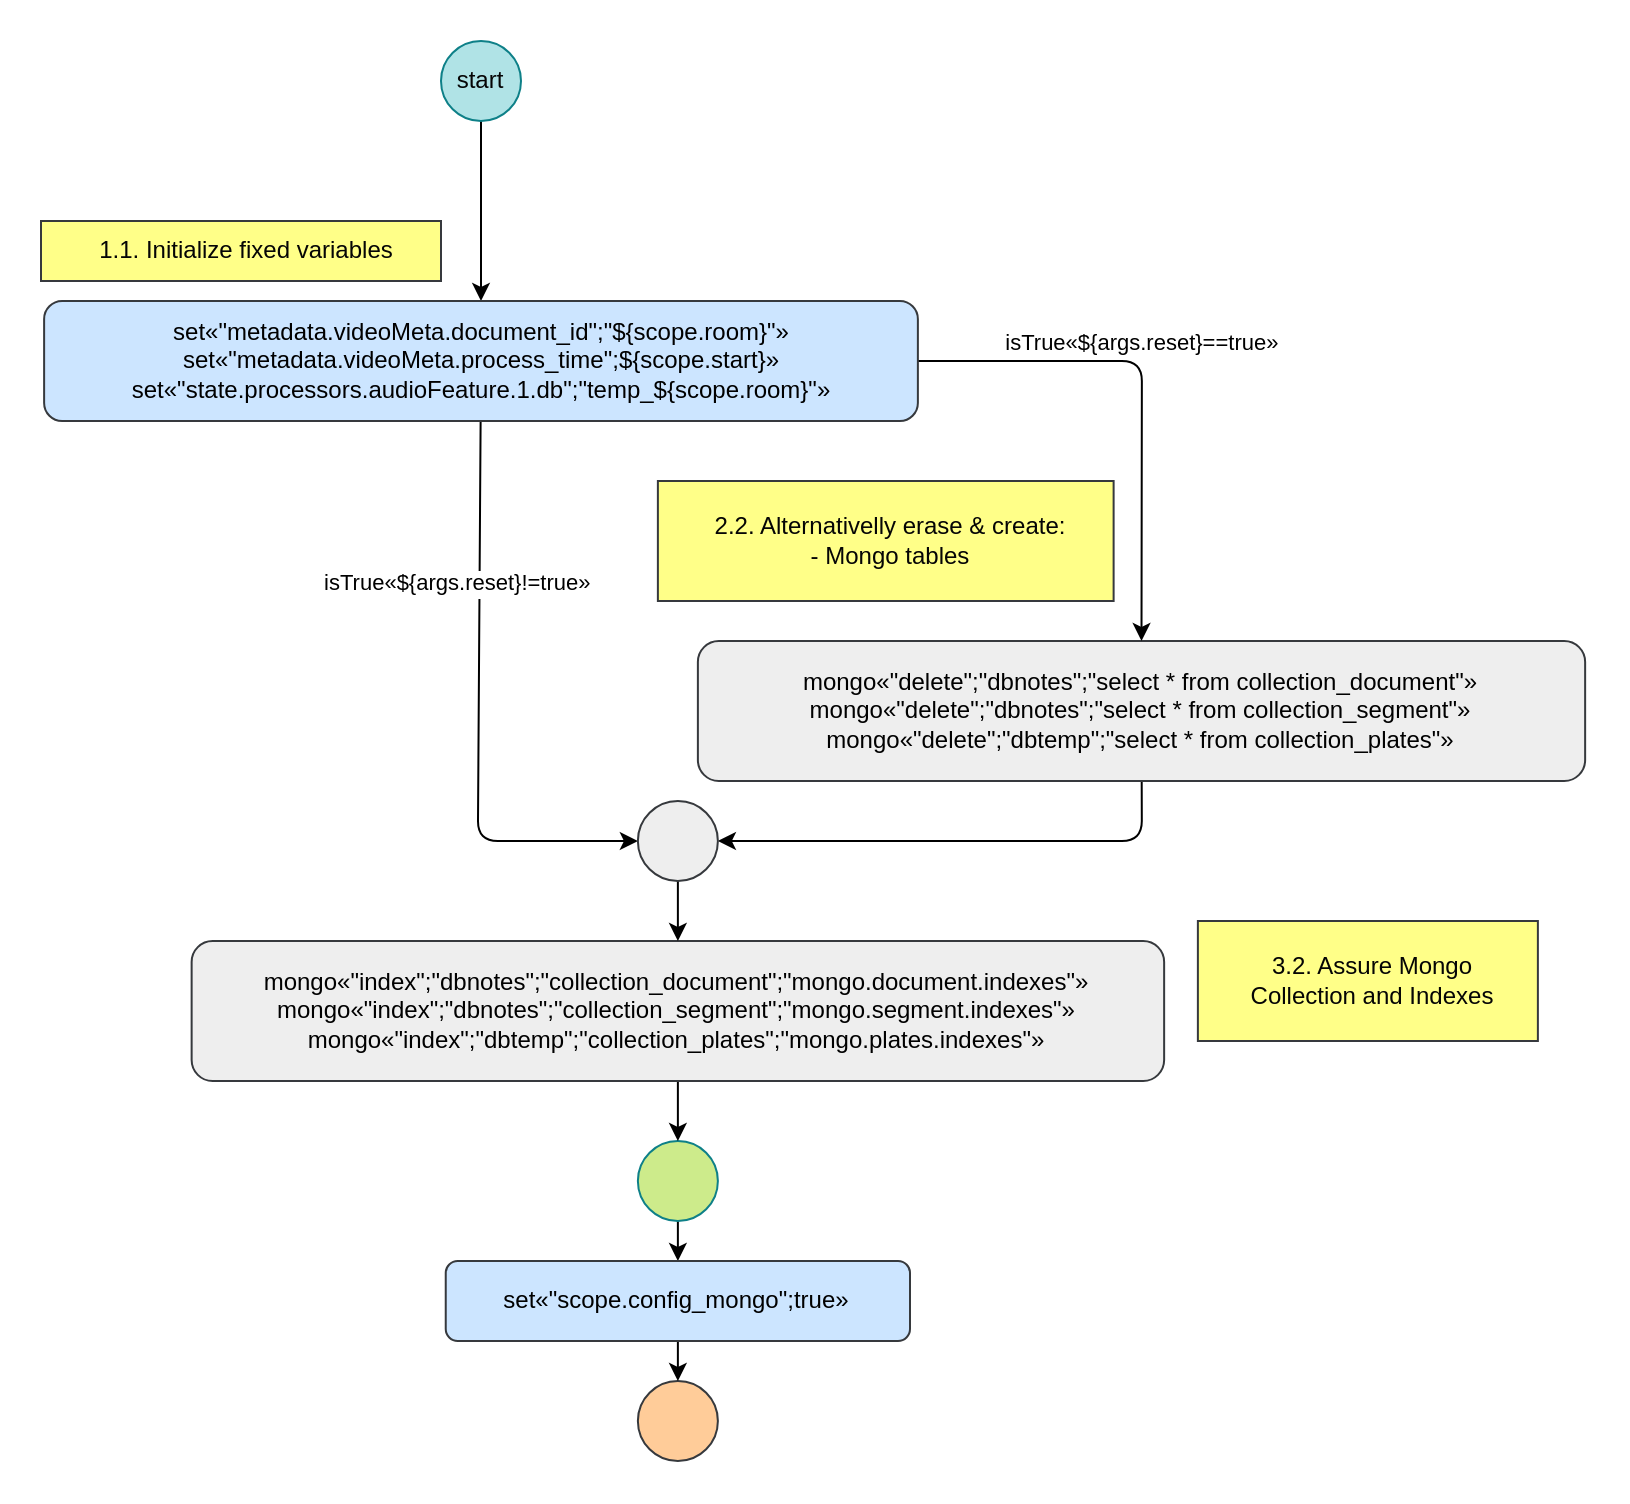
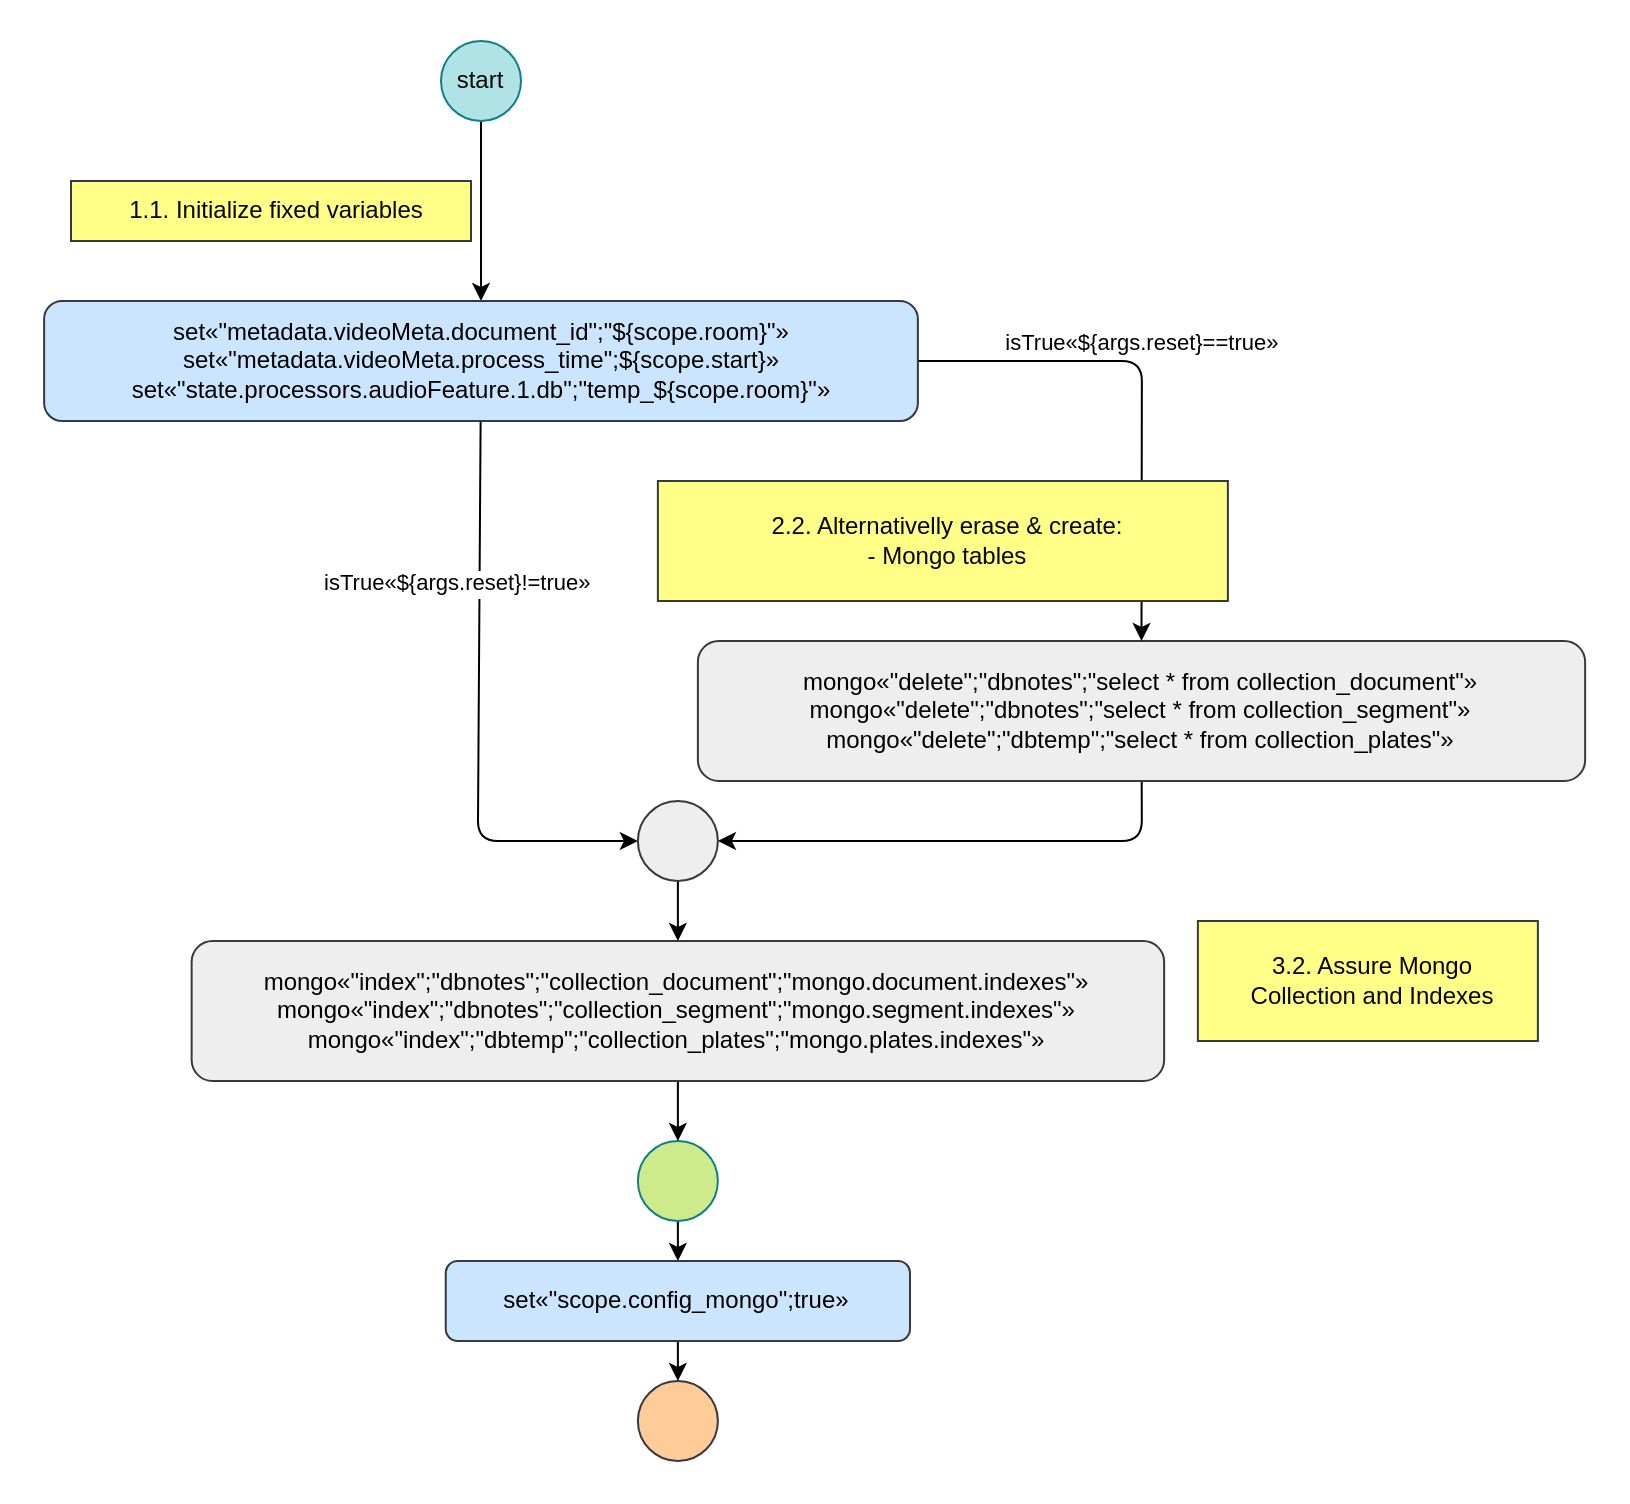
node "1.1. Initialize fixed variables": moved (241, 251) -> (271, 211)
node "2.2. Alternativelly erase & create: - Mongo tables": size 456x120 -> 570x120
